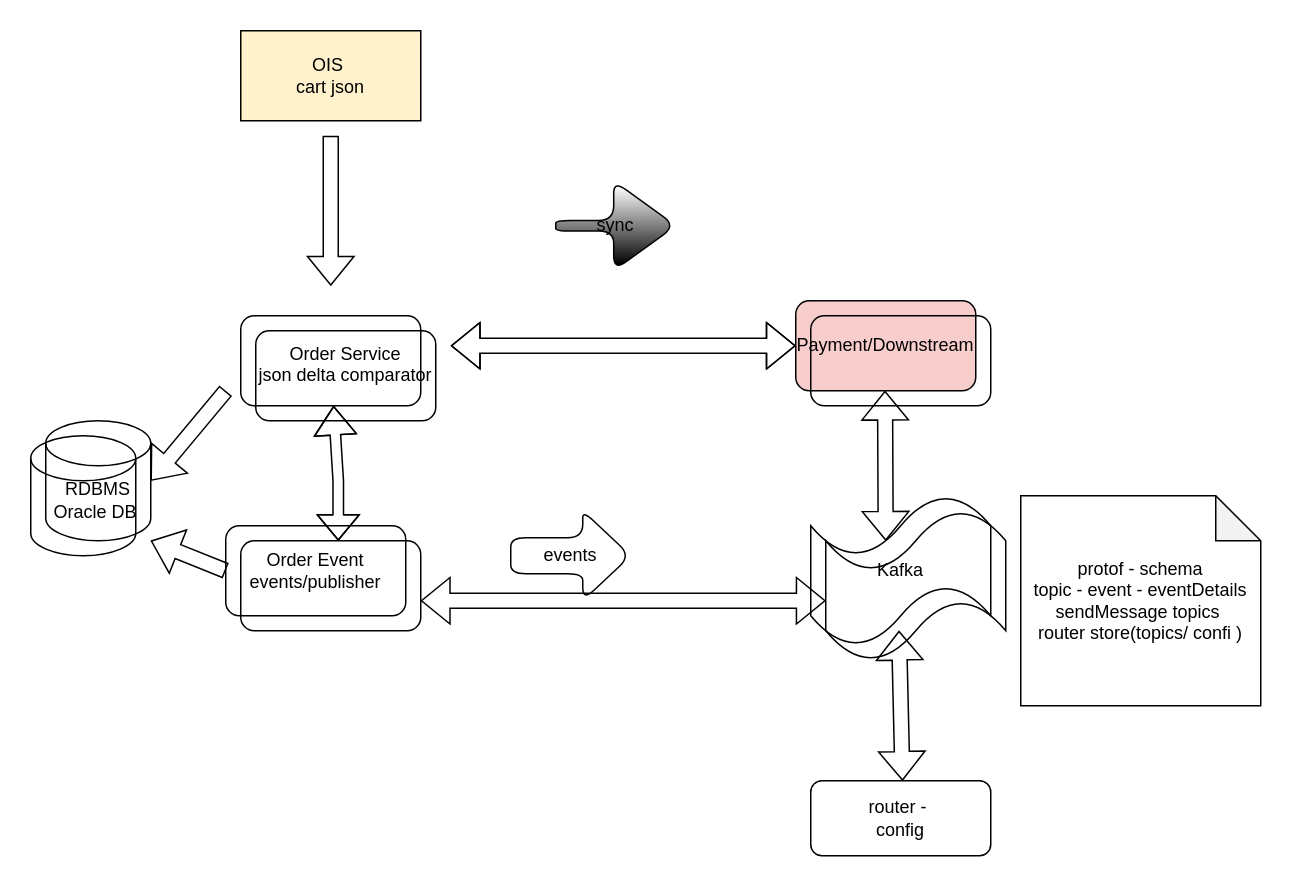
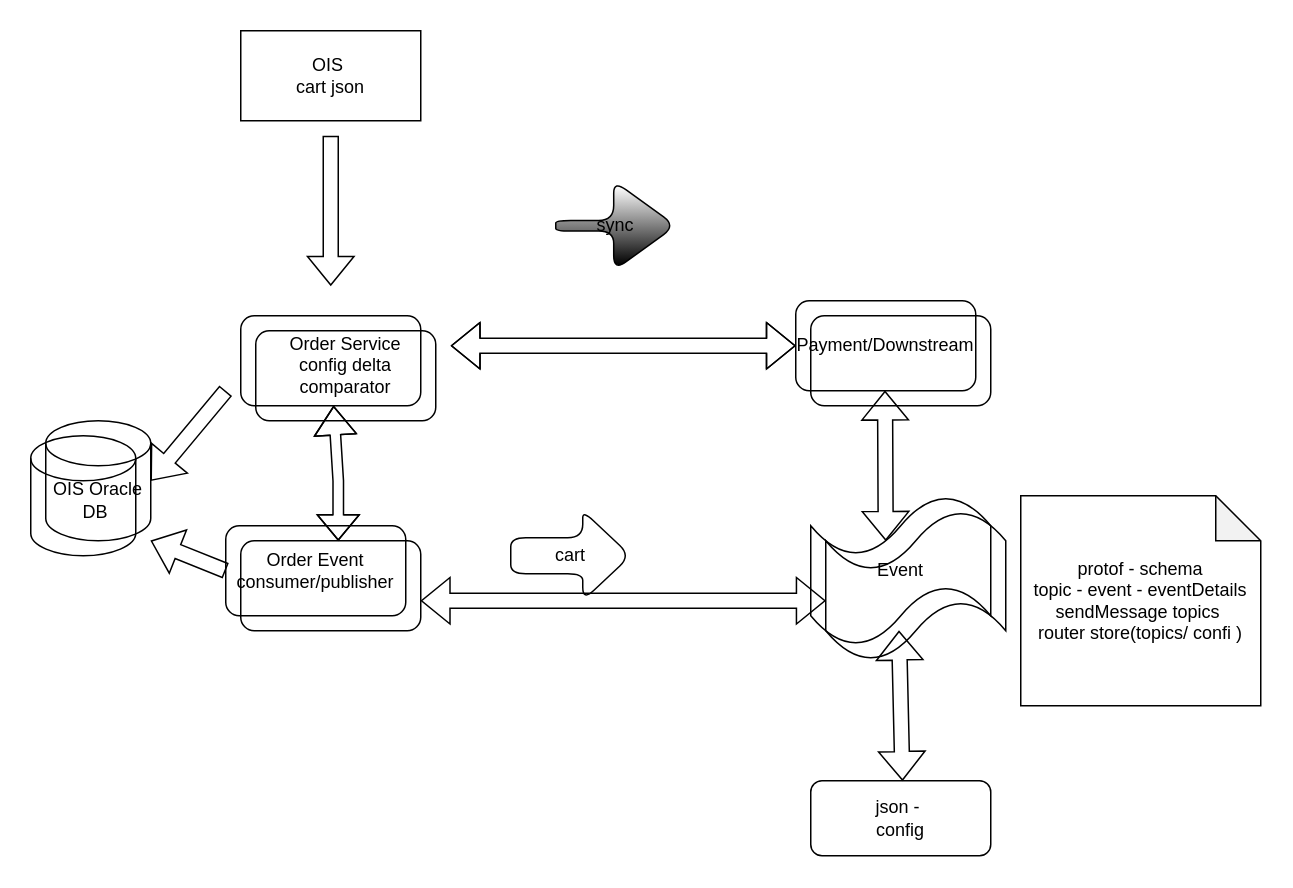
node "OIS cart json": fillcolor #fff2cc -> #ffffff
node "Payment/Downstream": fillcolor #f8cecc -> #ffffff
node "Order Service json delta comparator": label "Order Service json delta comparator" -> "Order Service config delta comparator"
node "RDBMS Oracle DB": label "RDBMS Oracle DB" -> "OIS Oracle DB"
node "events": label "events" -> "cart"
node "Order Event events/publisher": label "Order Event events/publisher" -> "Order Event consumer/publisher"
node "Kafka": label "Kafka" -> "Event"
node "router - config": label "router - config" -> "json - config"
